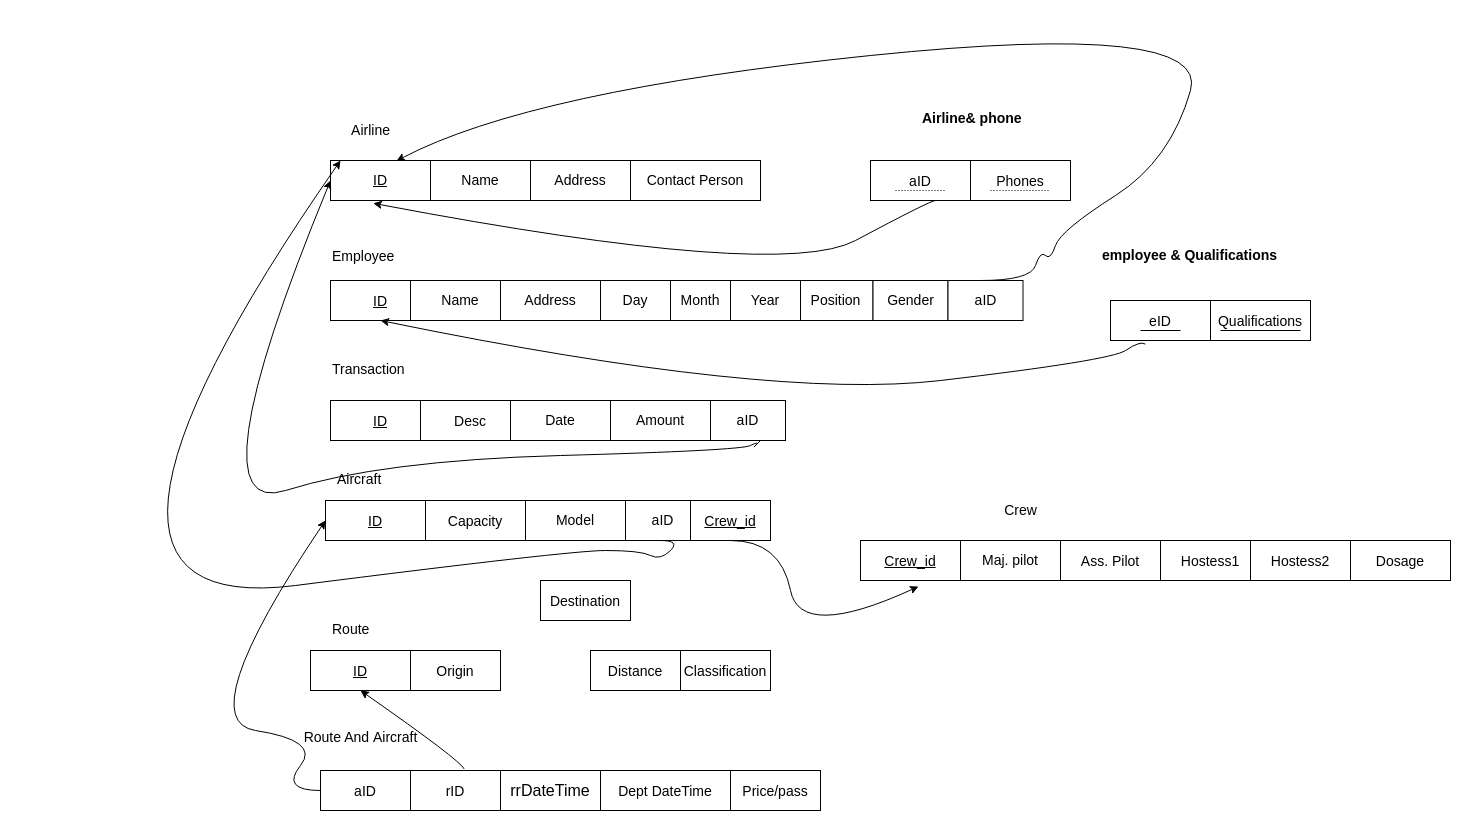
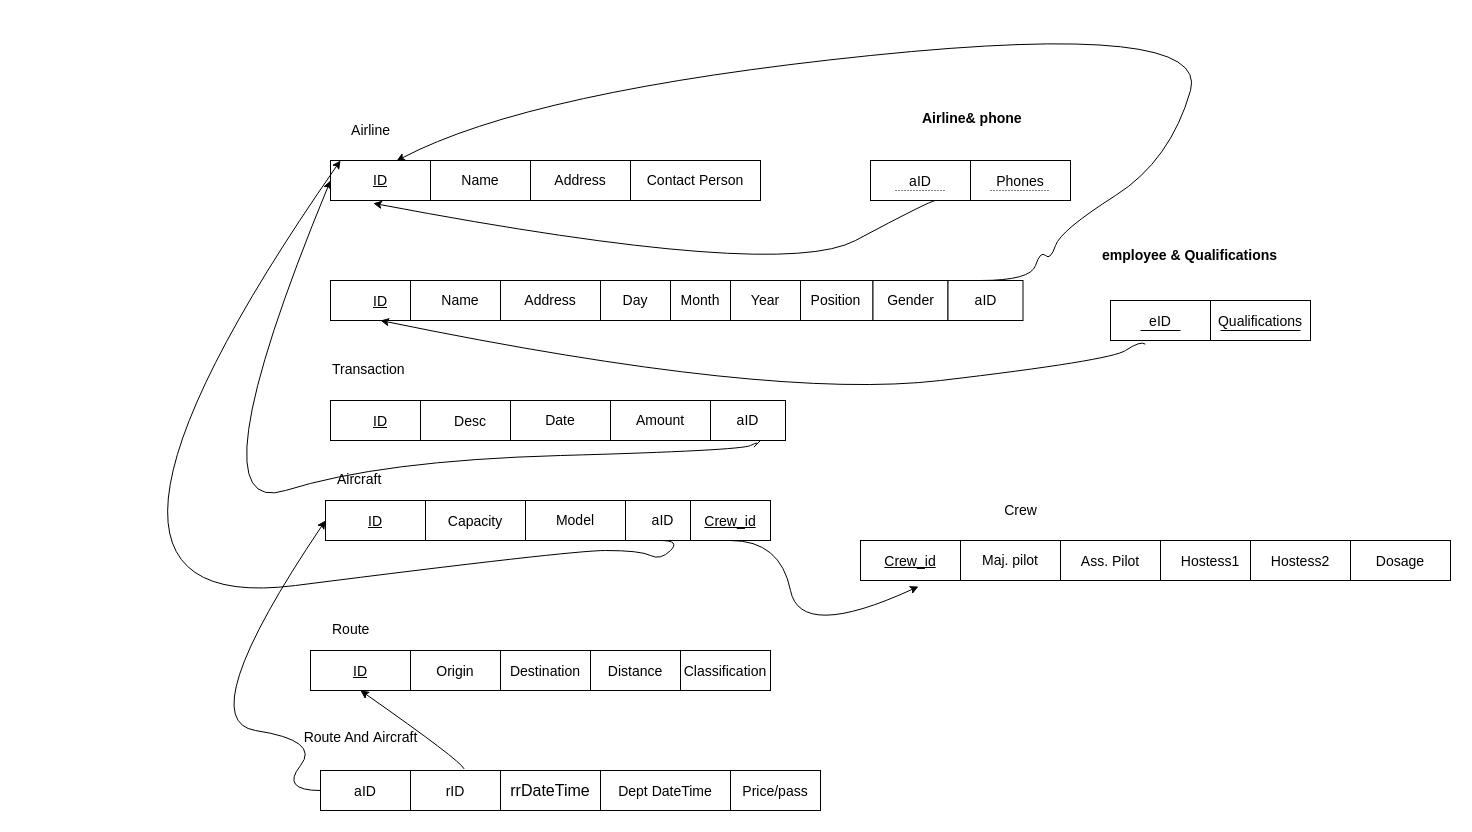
node "Employee": removed
node "Destination": moved (586, 601) -> (546, 671)
